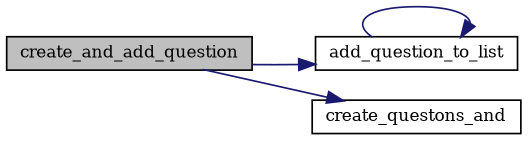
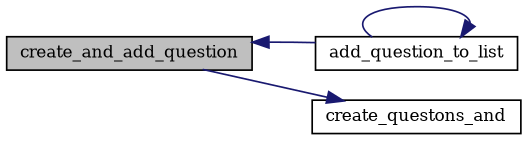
edge "create_and_add_question" -> "add_question_to_list": reversed
